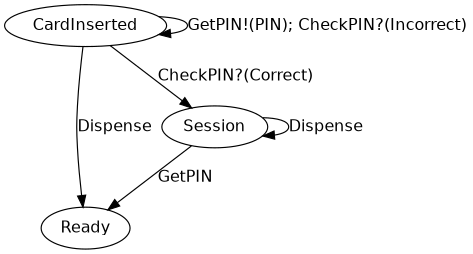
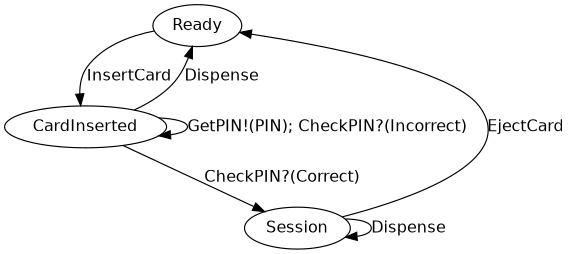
edge "Ready" -> "CardInserted": added, label "InsertCard"
edge "Session" -> "Ready": label "GetPIN" -> "EjectCard"
